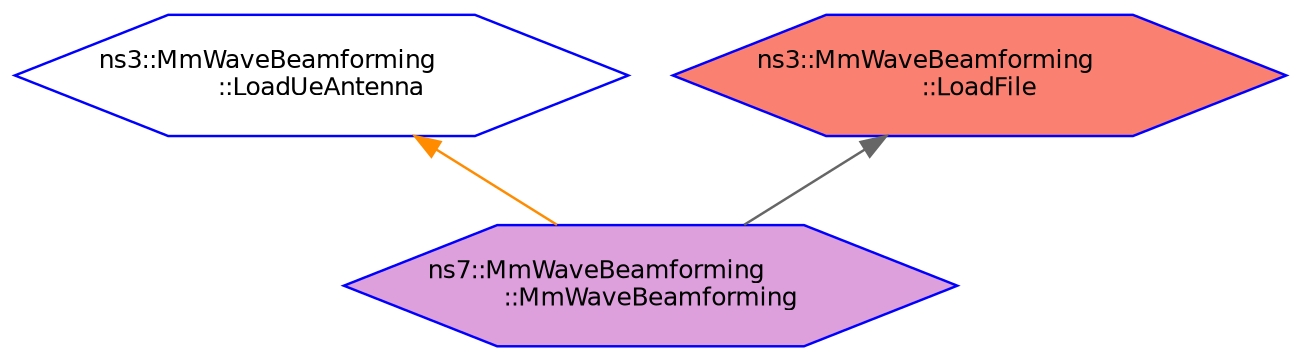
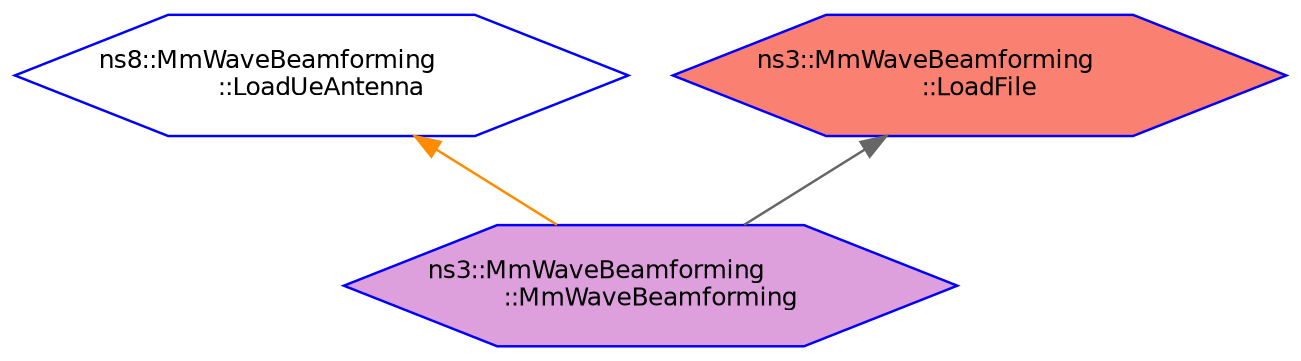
node "ns3::MmWaveBeamforming ::LoadUeAntenna": label "ns3::MmWaveBeamforming ::LoadUeAntenna" -> "ns8::MmWaveBeamforming ::LoadUeAntenna"
node "ns7::MmWaveBeamforming ::MmWaveBeamforming": label "ns7::MmWaveBeamforming ::MmWaveBeamforming" -> "ns3::MmWaveBeamforming ::MmWaveBeamforming"
